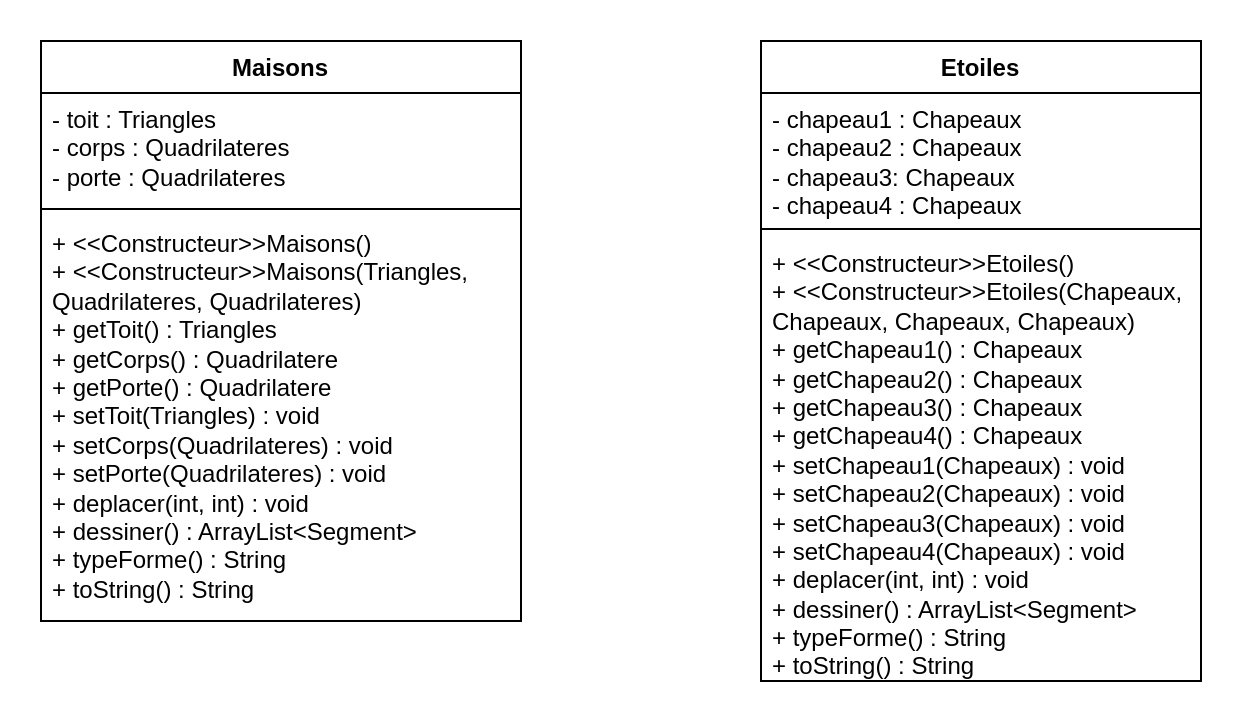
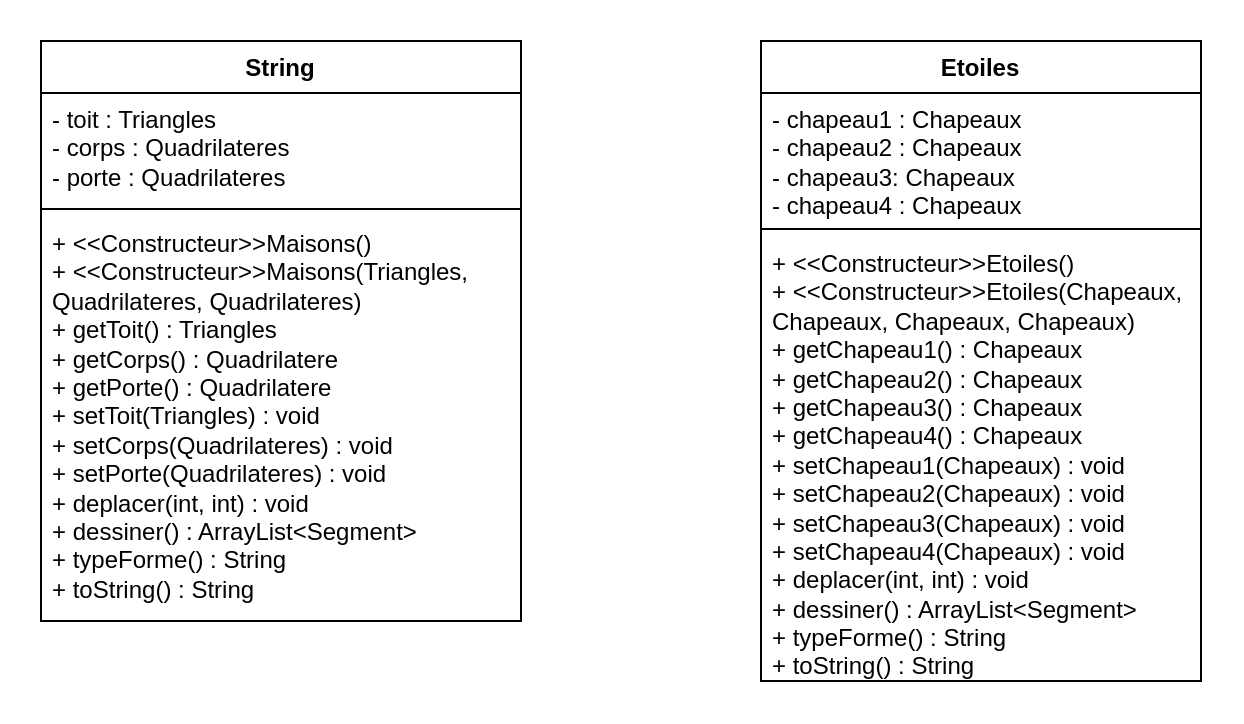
node "Maisons": label "Maisons" -> "String"
